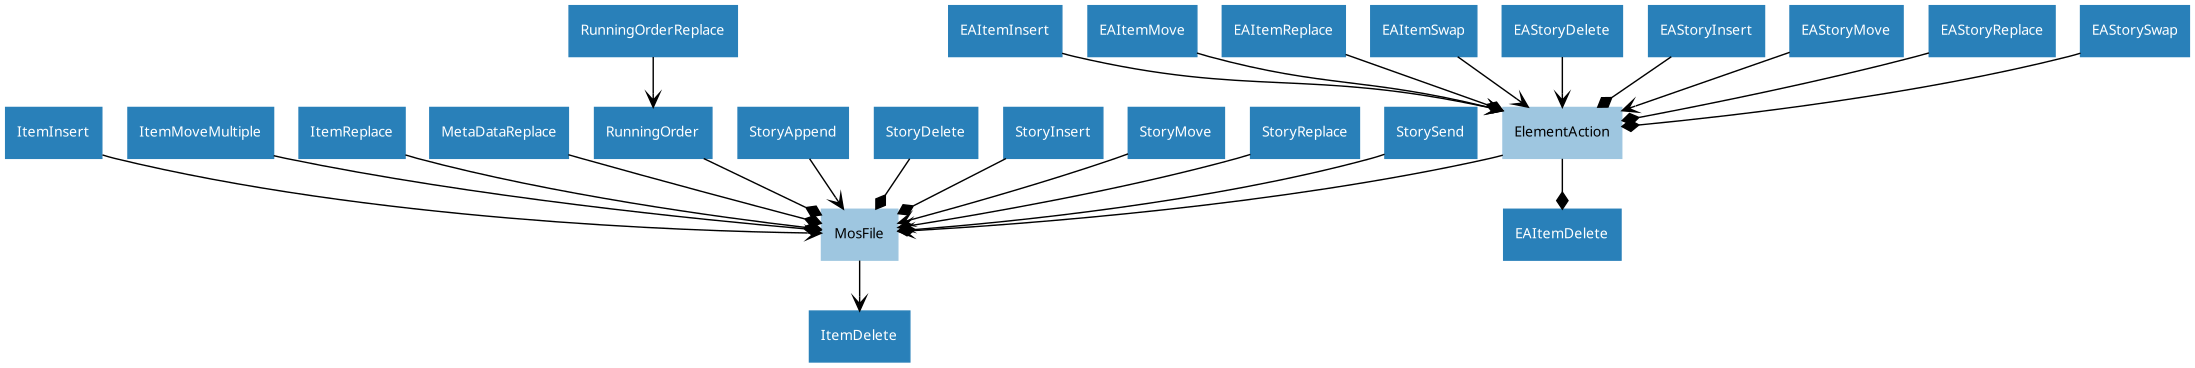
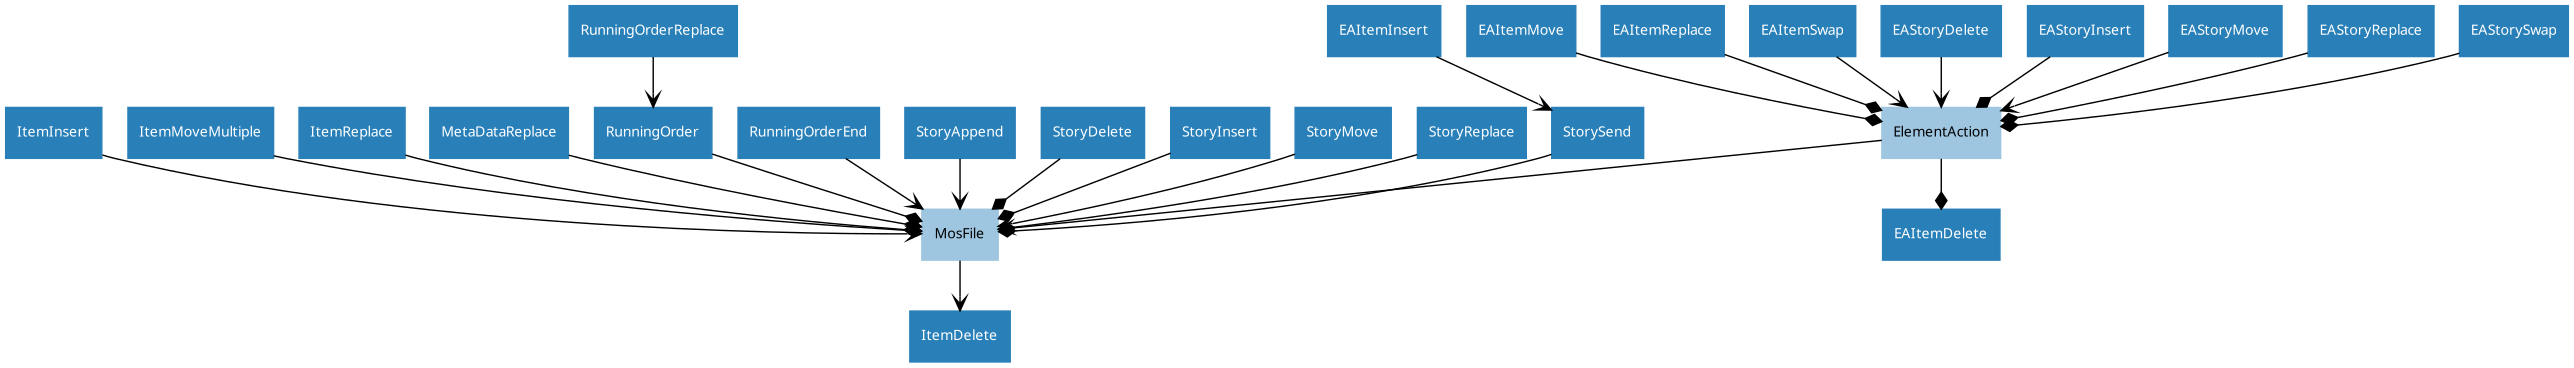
edge "EAItemMove" -> "ElementAction": arrowhead vee -> diamond
edge "EAItemInsert" -> "ElementAction": now "EAItemInsert" -> "StorySend"
node "RunningOrderEnd": added
edge "ElementAction" -> "MosFile": arrowhead vee -> diamond
